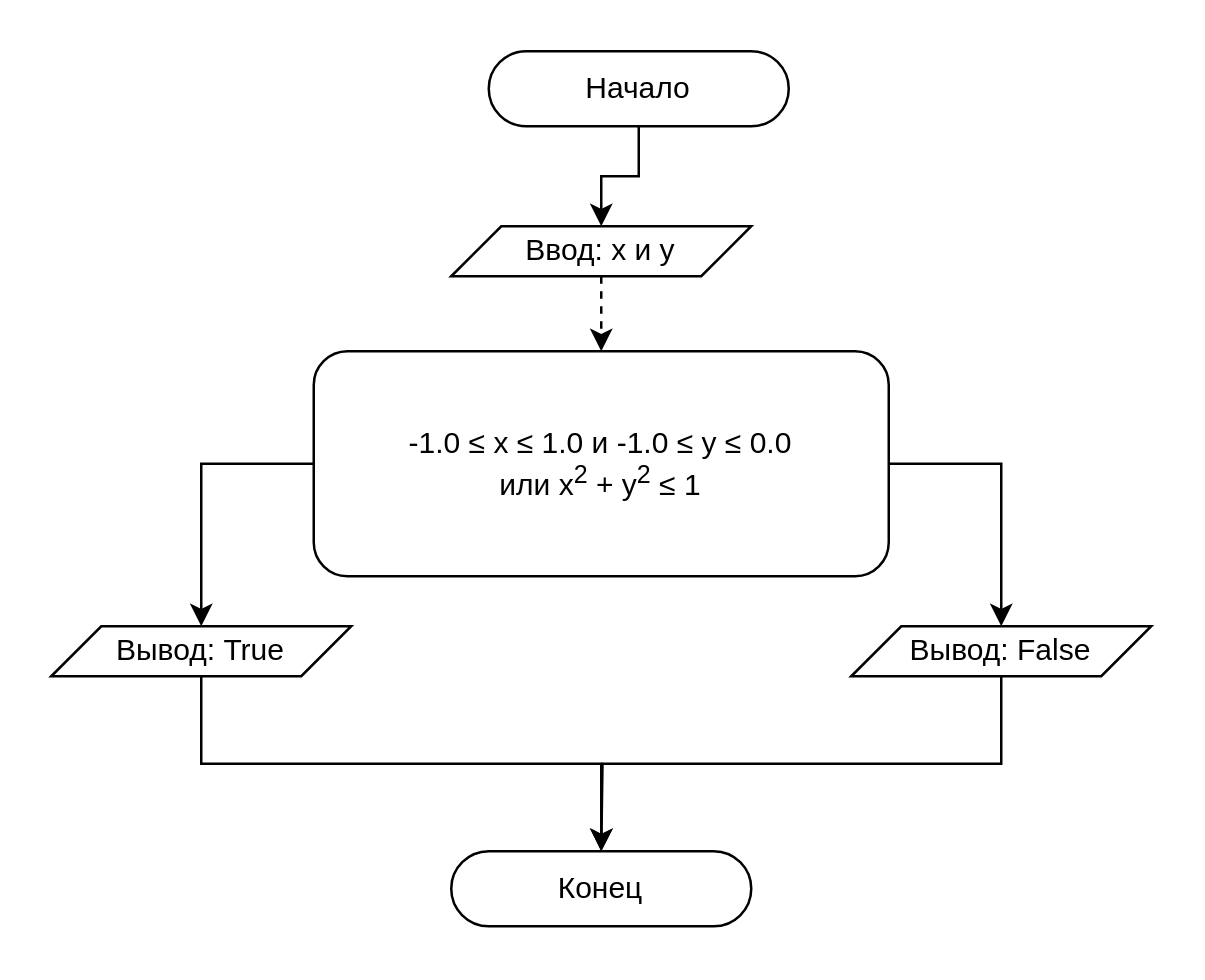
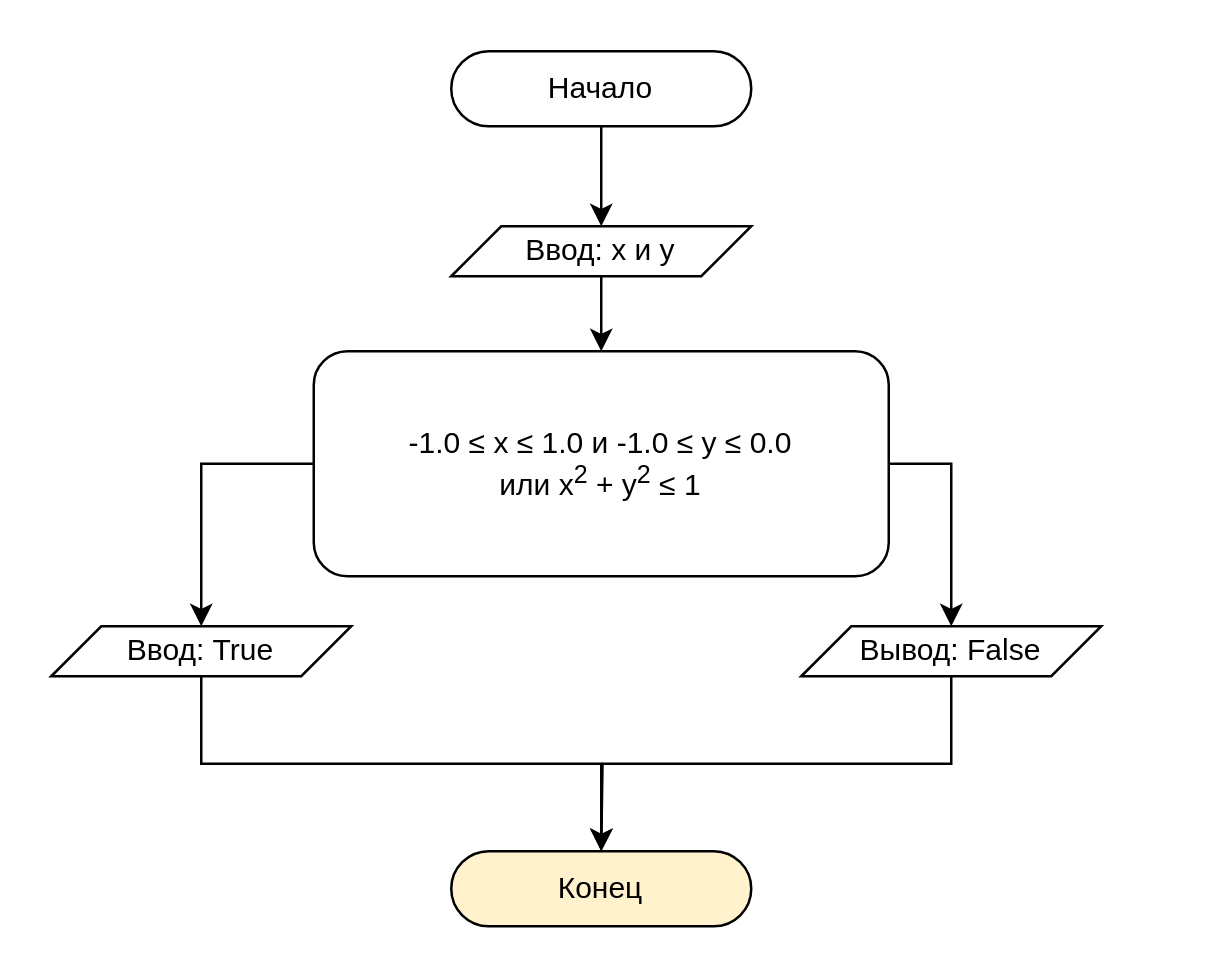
node "Начало": moved (639, 89) -> (601, 89)
edge "Ввод: х и у" -> "-1.0 ≤ x ≤ 1.0 и -1.0 ≤ y ≤ 0.0 или x2 + y2 ≤ 1": style dashed -> solid
node "Вывод: True": label "Вывод: True" -> "Ввод: True"
node "Вывод: False": moved (1001, 651) -> (951, 651)
node "Конец": fillcolor #ffffff -> #fff2cc
